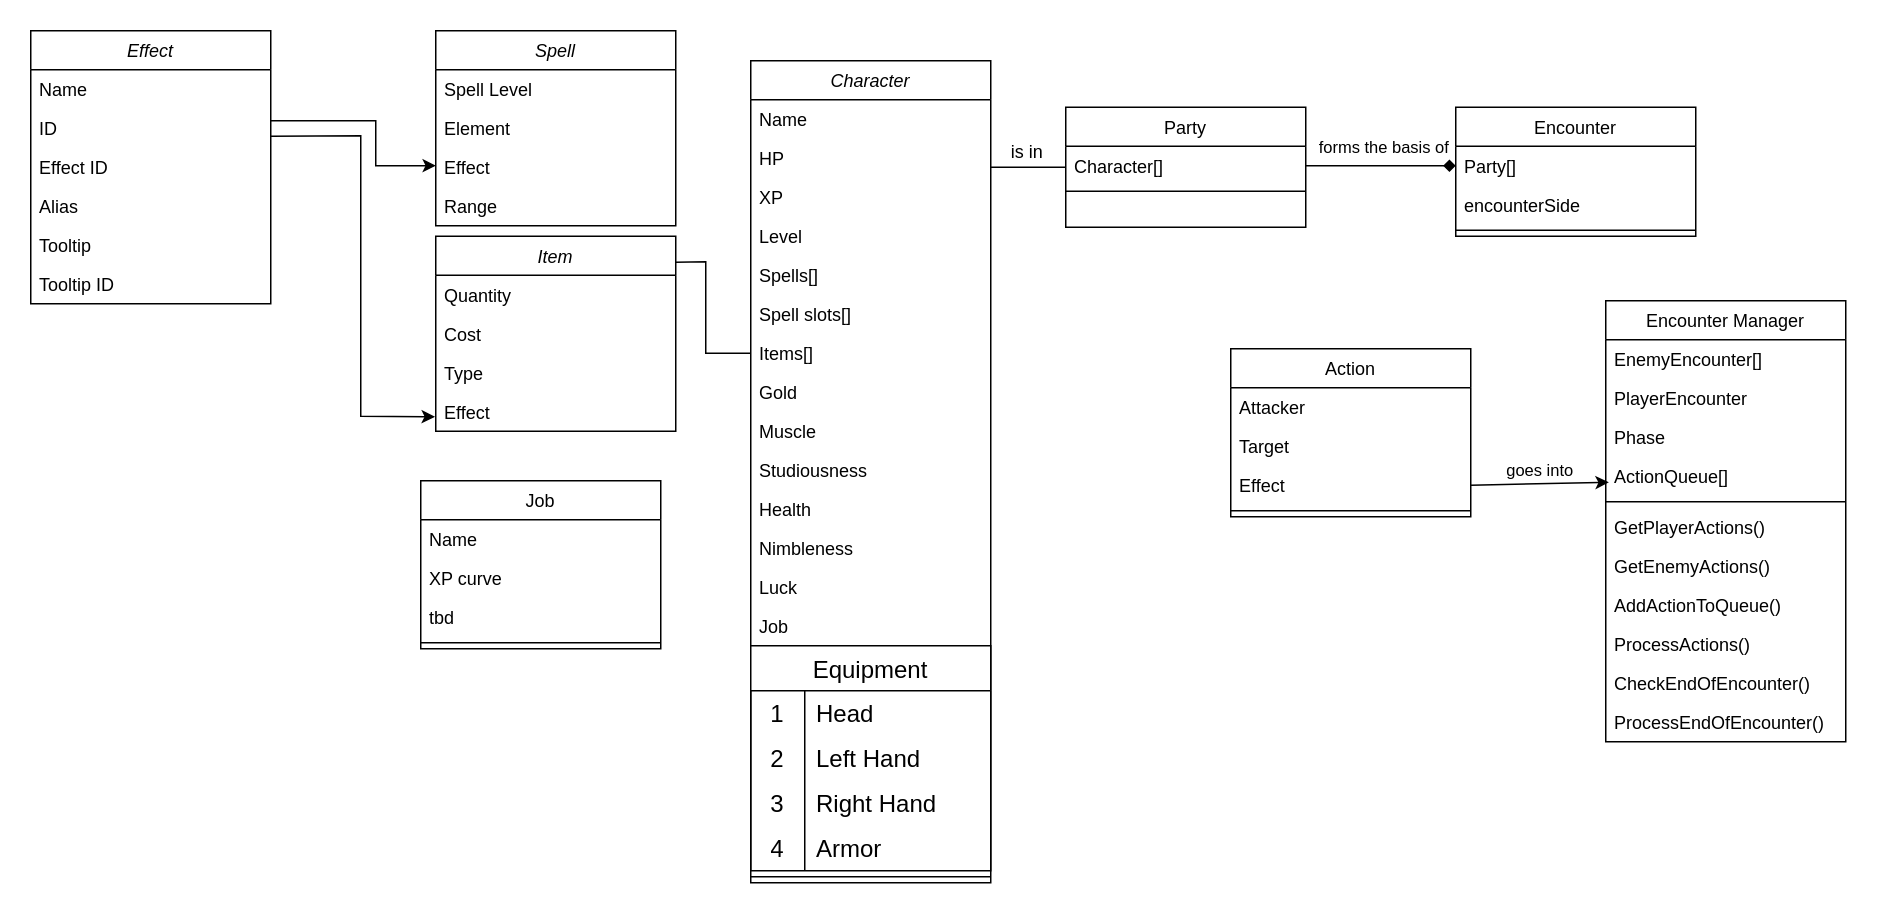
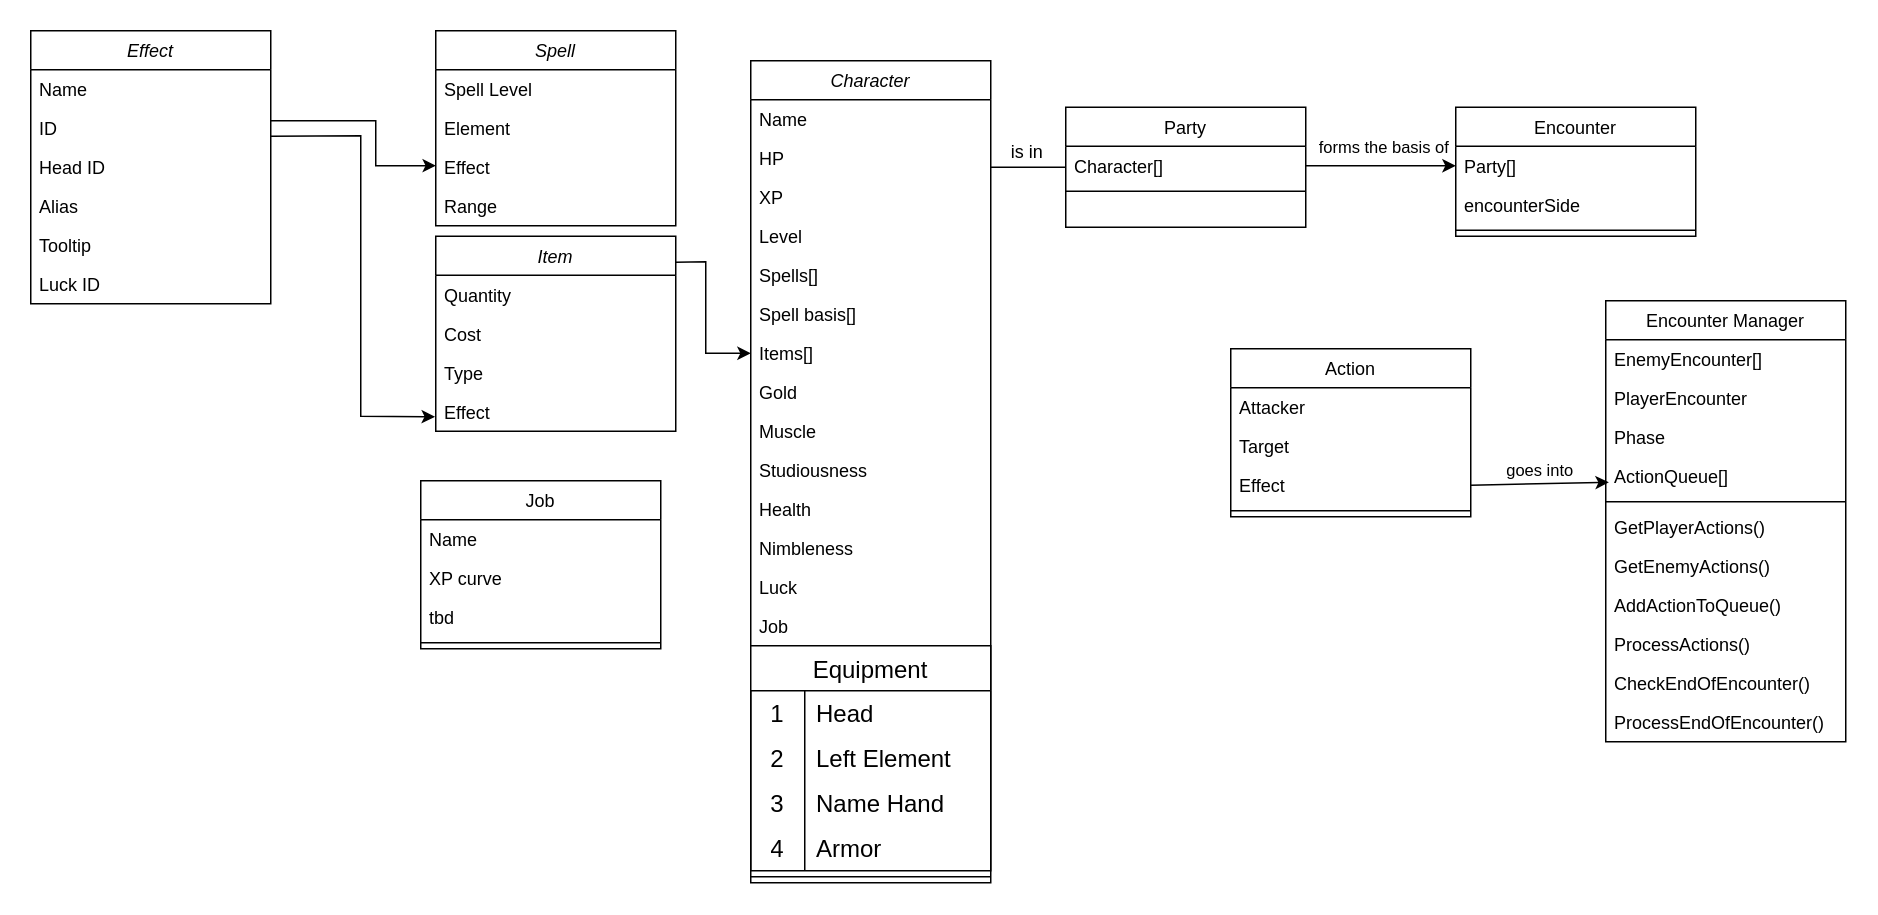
edge "Character[]" -> "Party[]": arrowhead diamond -> classic
node "Effect ID": label "Effect ID" -> "Head ID"
node "Tooltip ID": label "Tooltip ID" -> "Luck ID"
node "Spell slots[]": label "Spell slots[]" -> "Spell basis[]"
edge "Item" -- "Items[]": arrowhead none -> classic
node "Left Hand": label "Left Hand" -> "Left Element"
node "Right Hand": label "Right Hand" -> "Name Hand"
